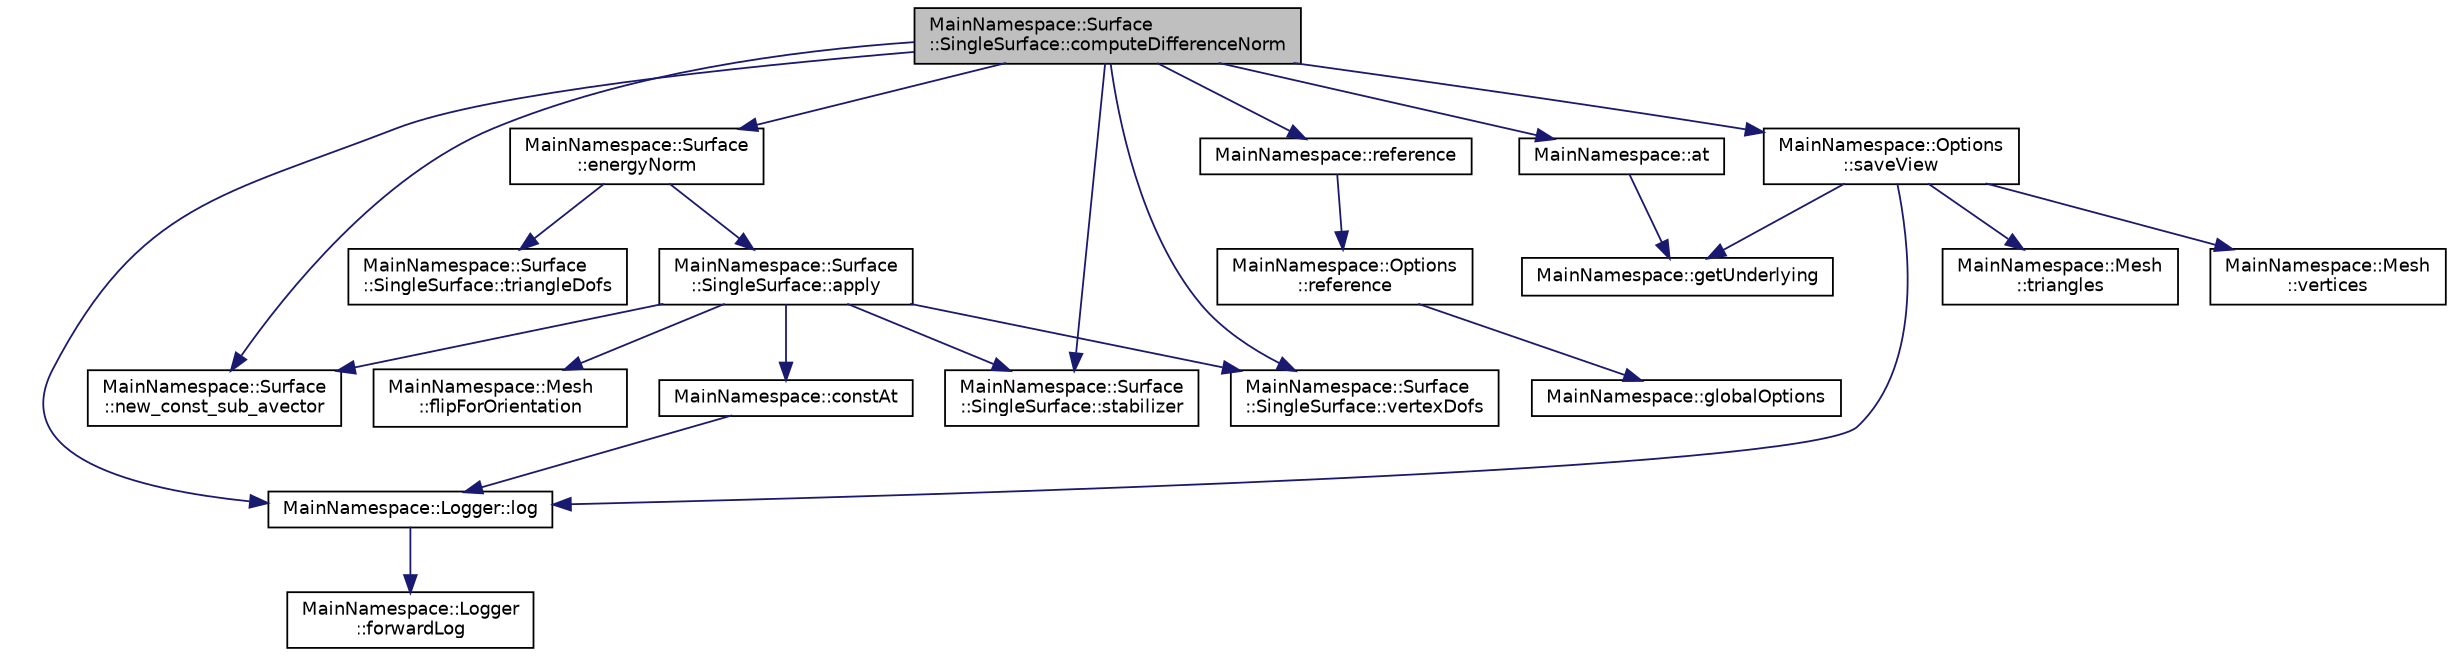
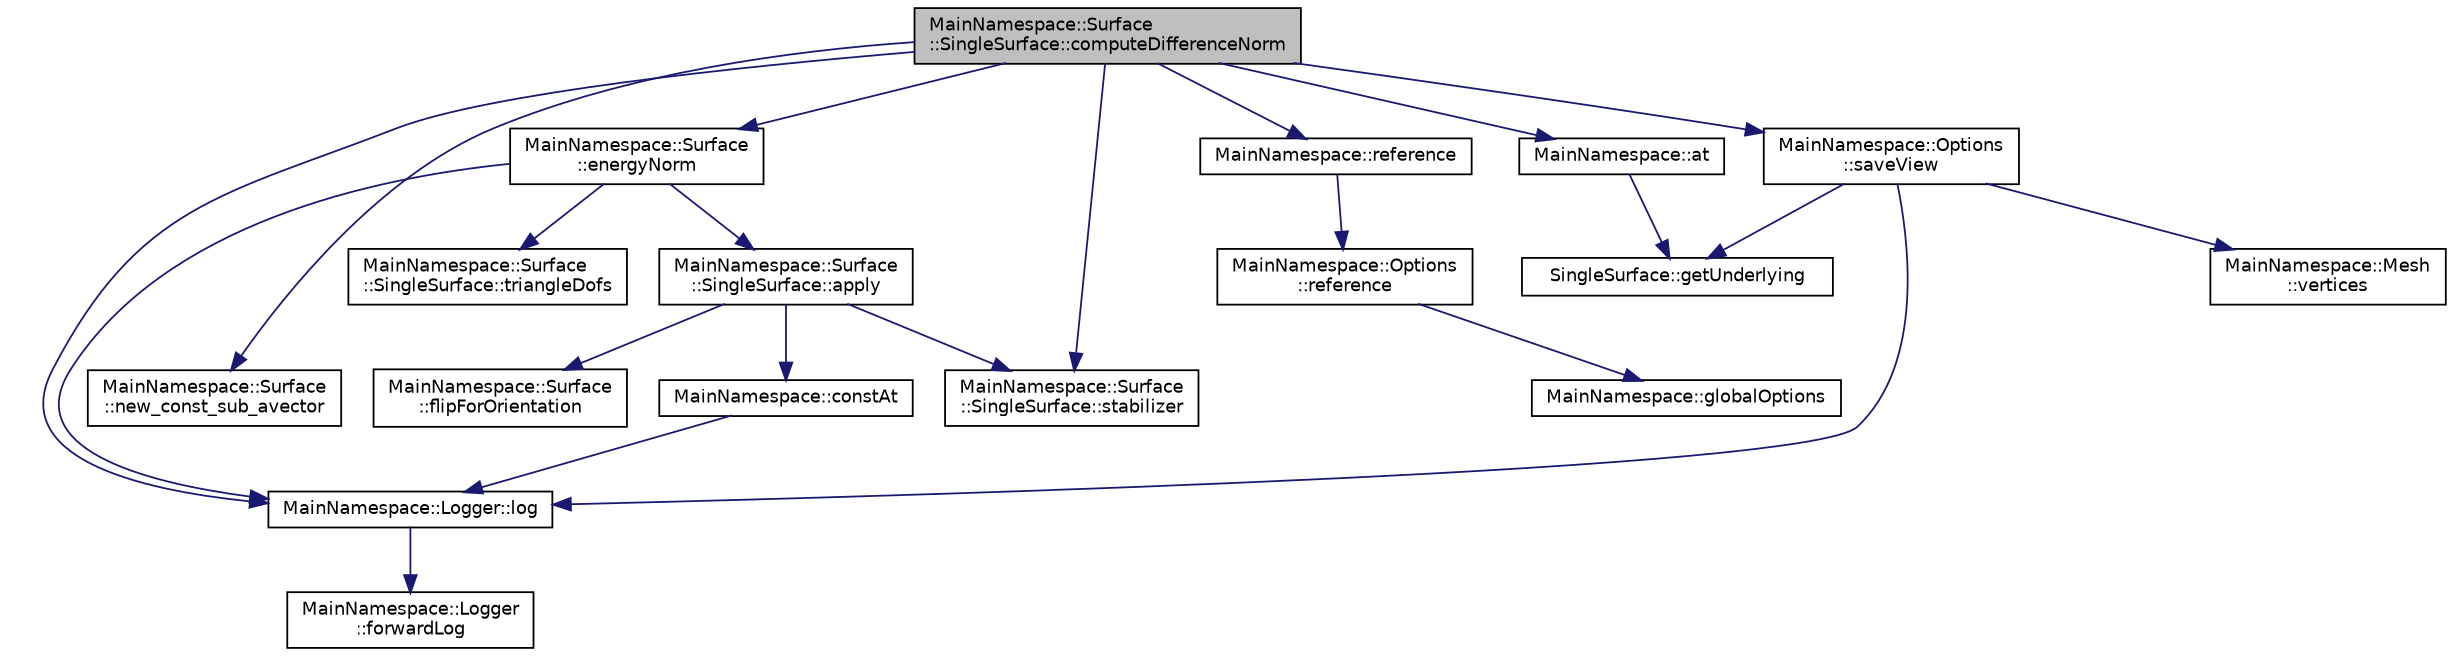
node "MainNamespace::getUnderlying": label "MainNamespace::getUnderlying" -> "SingleSurface::getUnderlying"
node "MainNamespace::Mesh ::triangles": removed
edge "MainNamespace::Surface ::energyNorm" -> "MainNamespace::Logger::log": added
edge "MainNamespace::Surface ::SingleSurface::apply" -> "MainNamespace::Surface ::new_const_sub_avector": removed
node "MainNamespace::Mesh ::flipForOrientation": label "MainNamespace::Mesh ::flipForOrientation" -> "MainNamespace::Surface ::flipForOrientation"
node "MainNamespace::Surface ::SingleSurface::vertexDofs": removed
